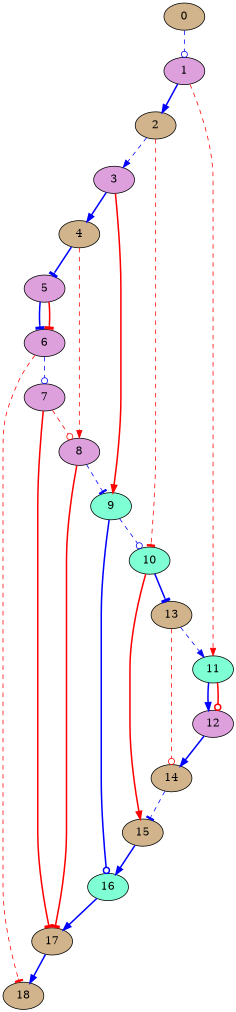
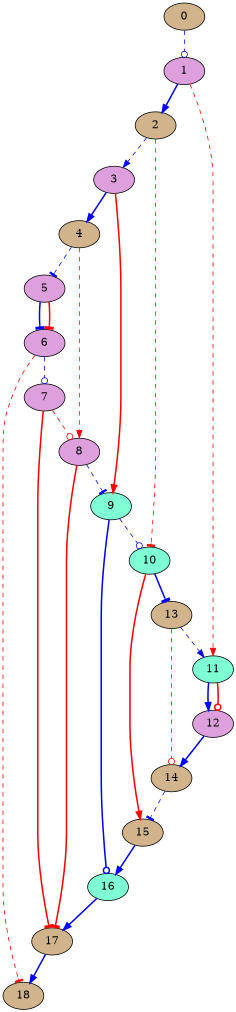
edge "4" -> "5": style bold -> dashed
